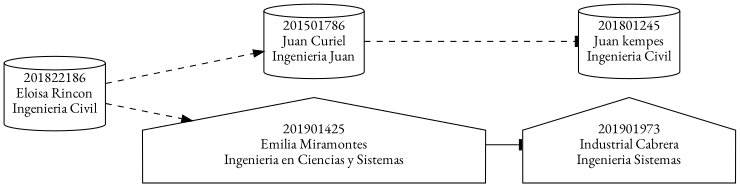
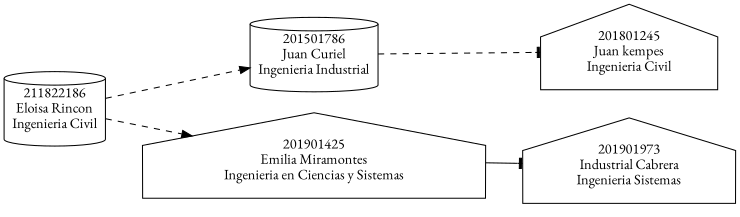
node "201501786 Juan Curiel Ingenieria Juan": label "201501786 Juan Curiel Ingenieria Juan" -> "201501786 Juan Curiel Ingenieria Industrial"
node "201801245 Juan kempes Ingenieria Civil": shape cylinder -> house
node "201822186 Eloisa Rincon Ingenieria Civil": label "201822186 Eloisa Rincon Ingenieria Civil" -> "211822186 Eloisa Rincon Ingenieria Civil"
